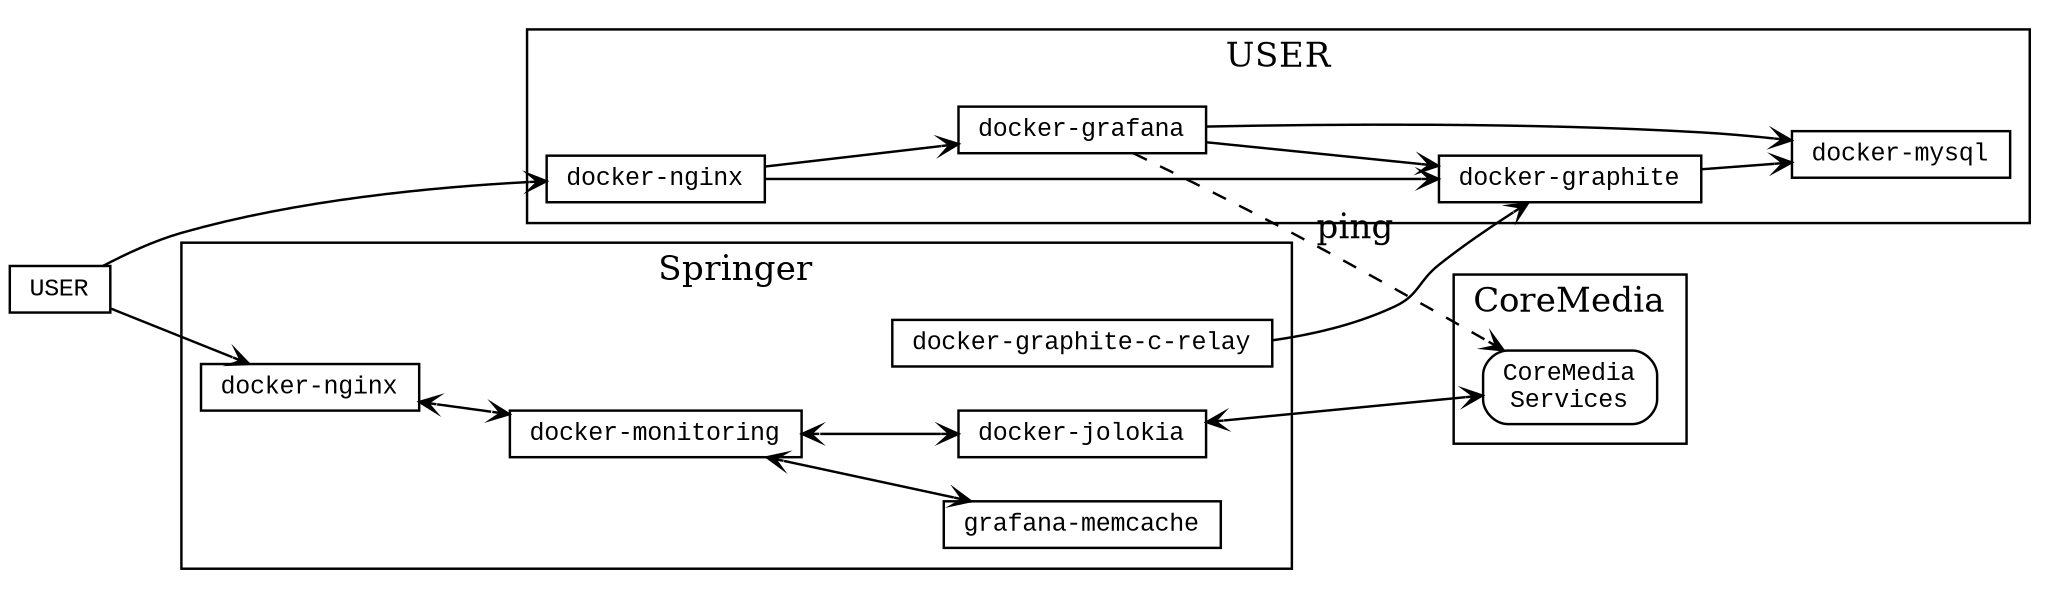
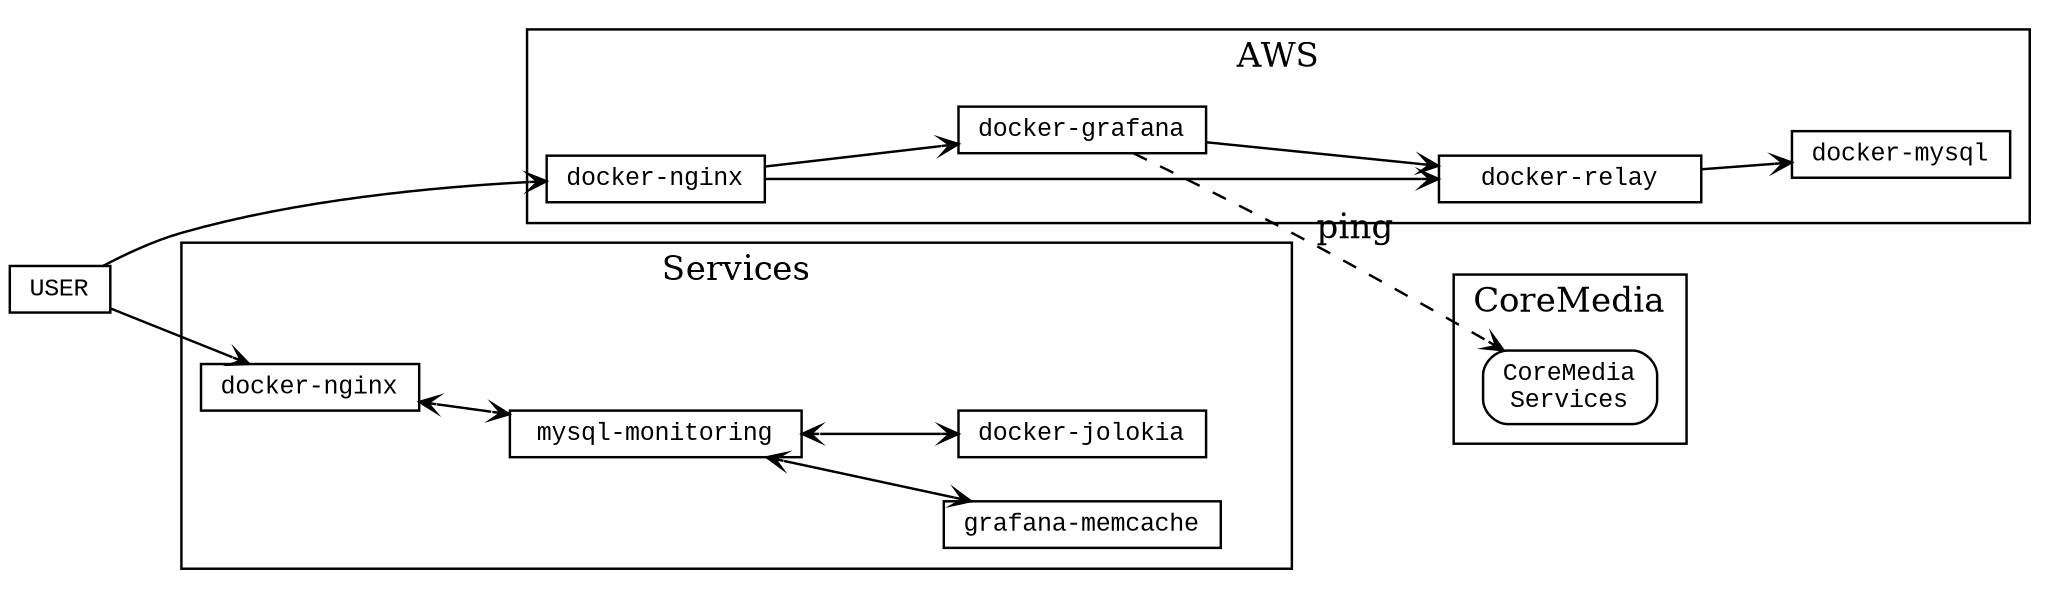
cluster "USER": label "USER" -> "AWS"
edge "docker-grafana" -> "docker-mysql": removed
node "docker-graphite": label "docker-graphite" -> "docker-relay"
cluster "Springer": label "Springer" -> "Services"
node "docker-graphite-c-relay": removed
edge "CoreMedia Services" -- "docker-jolokia": removed
node "docker-monitoring": label "docker-monitoring" -> "mysql-monitoring"
